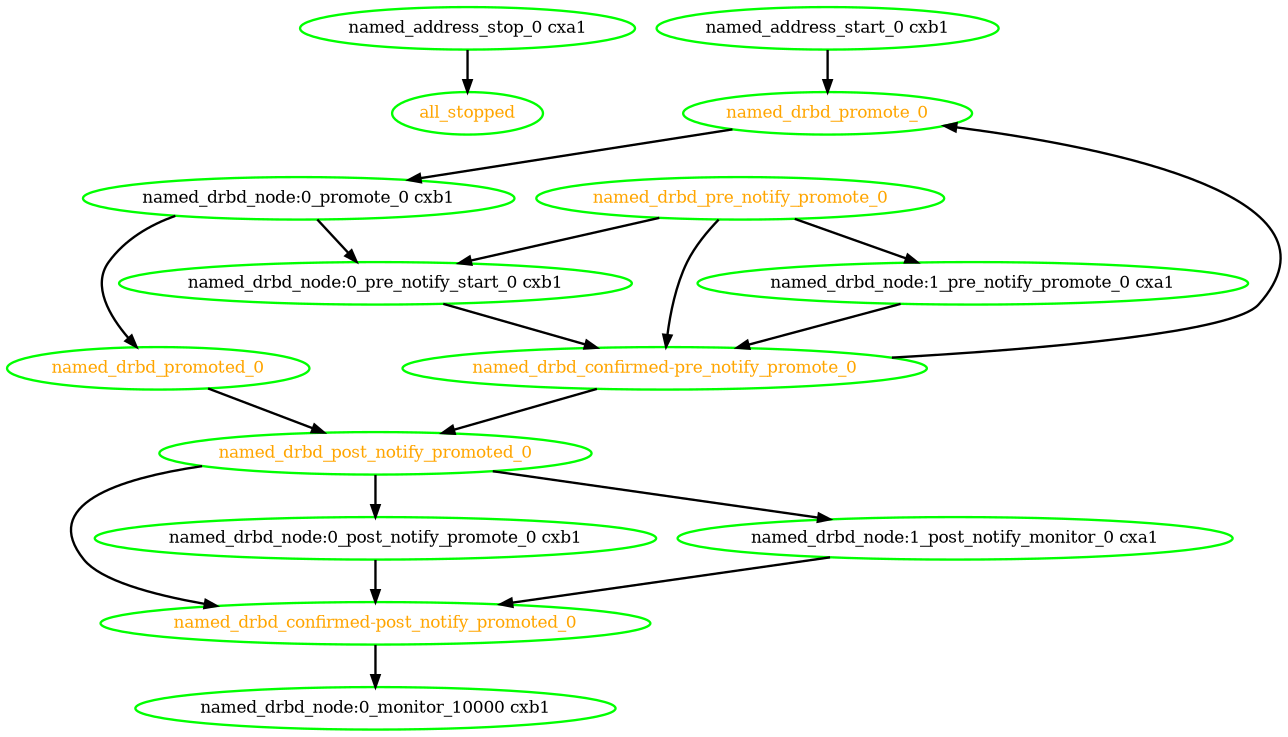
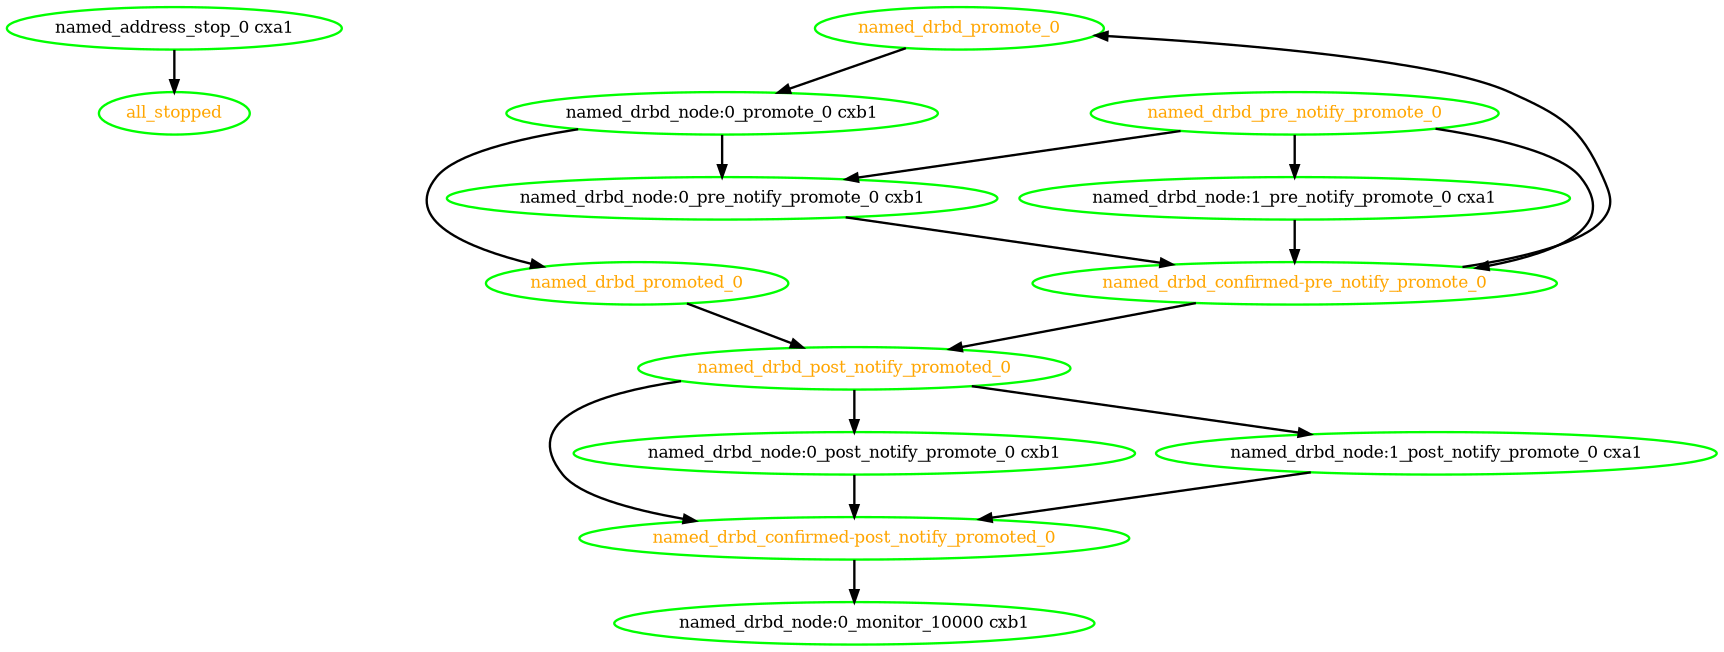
node "named_address_start_0 cxb1": removed
node "named_drbd_node:0_pre_notify_start_0 cxb1": label "named_drbd_node:0_pre_notify_start_0 cxb1" -> "named_drbd_node:0_pre_notify_promote_0 cxb1"
node "named_drbd_node:1_post_notify_monitor_0 cxa1": label "named_drbd_node:1_post_notify_monitor_0 cxa1" -> "named_drbd_node:1_post_notify_promote_0 cxa1"
